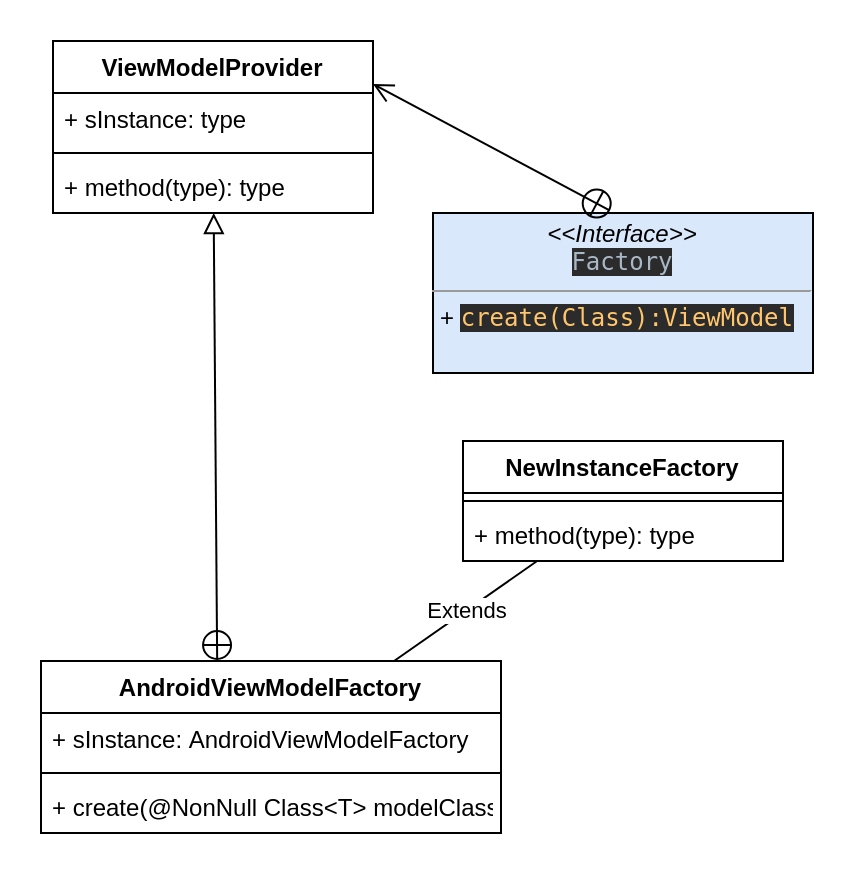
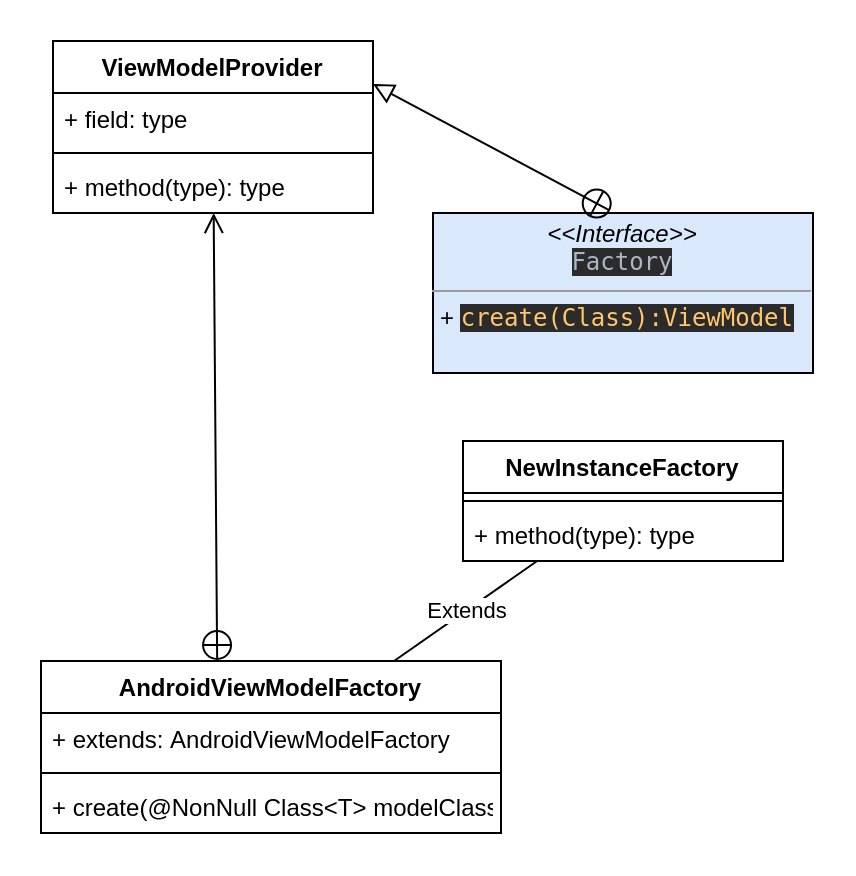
edge "ViewModelProvider" -- "<<Interface>> Factory + create(Class):ViewModel": arrowhead open -> block
node "+ sInstance: type": label "+ sInstance: type" -> "+ field: type"
edge "ViewModelProvider" -- "AndroidViewModelFactory": arrowhead block -> open
node "+ sInstance: AndroidViewModelFactory": label "+ sInstance: AndroidViewModelFactory" -> "+ extends: AndroidViewModelFactory"
